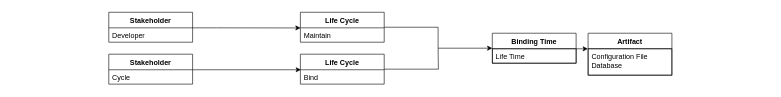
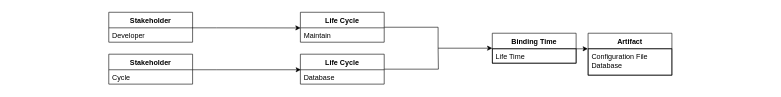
node "Bind": label "Bind" -> "Database"
